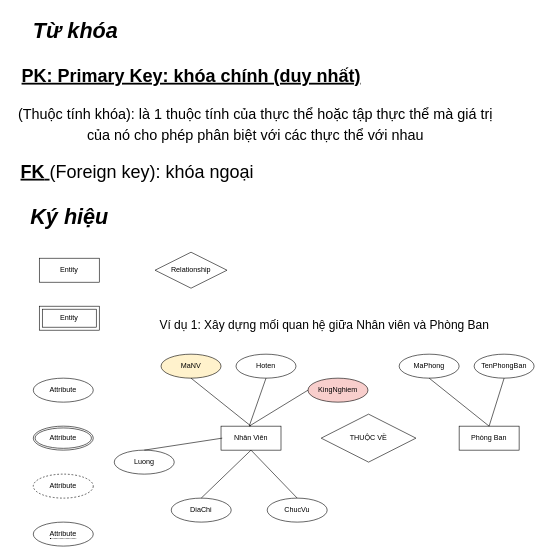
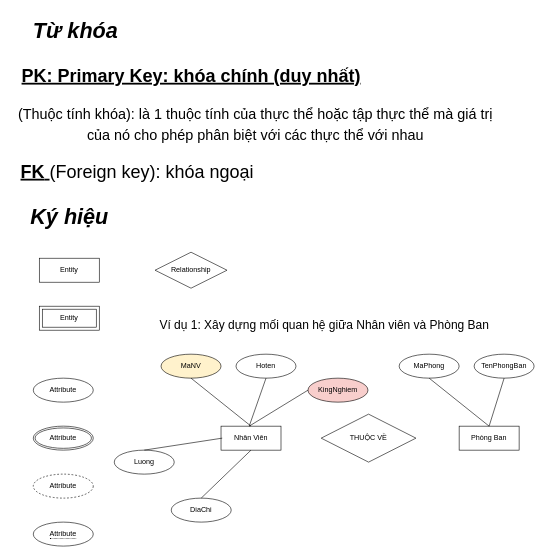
edge "Nhân Viên" -- "ChucVu": removed
node "ChucVu": removed
